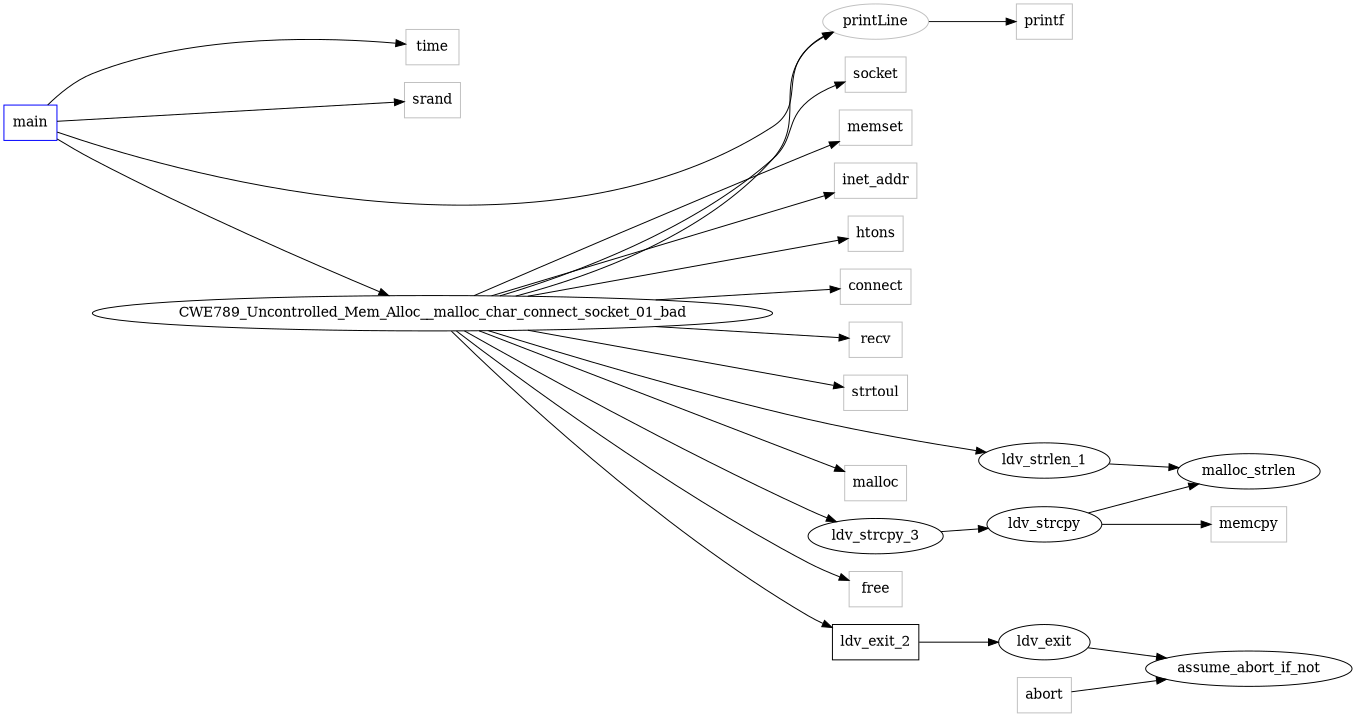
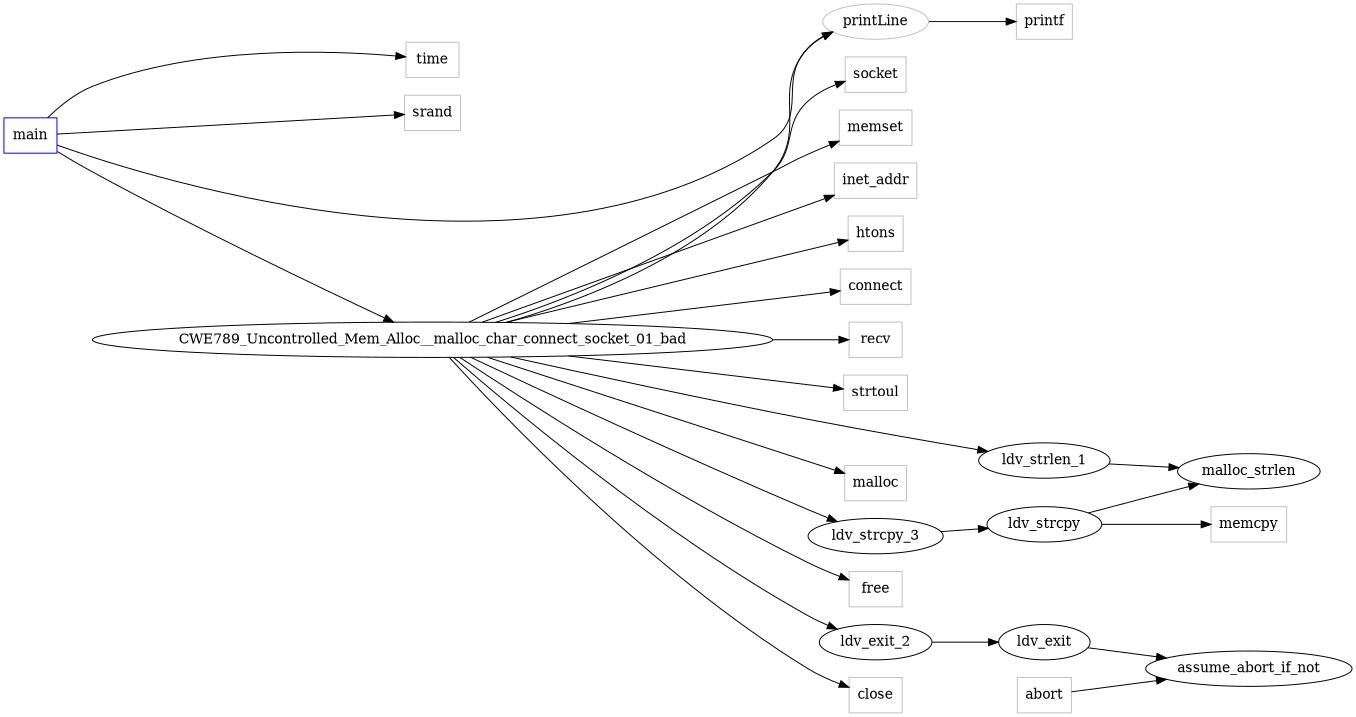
node "ldv_exit_2": shape box -> ellipse
node "close": added
